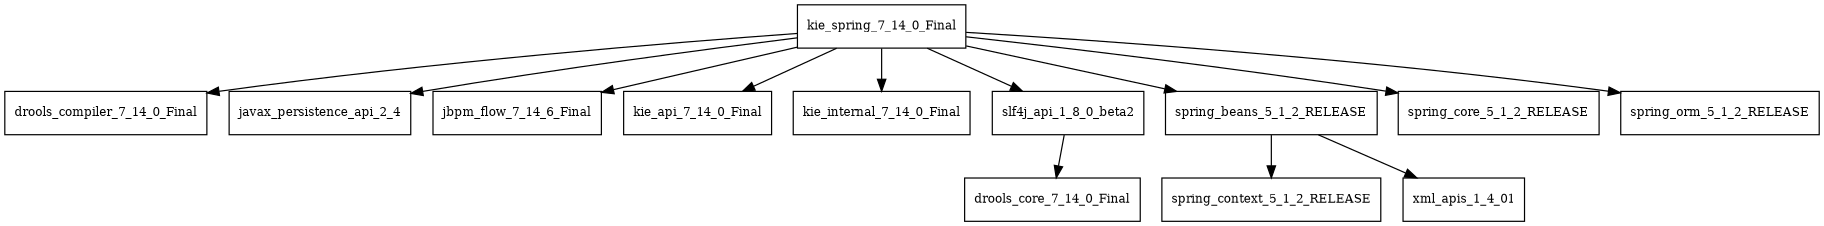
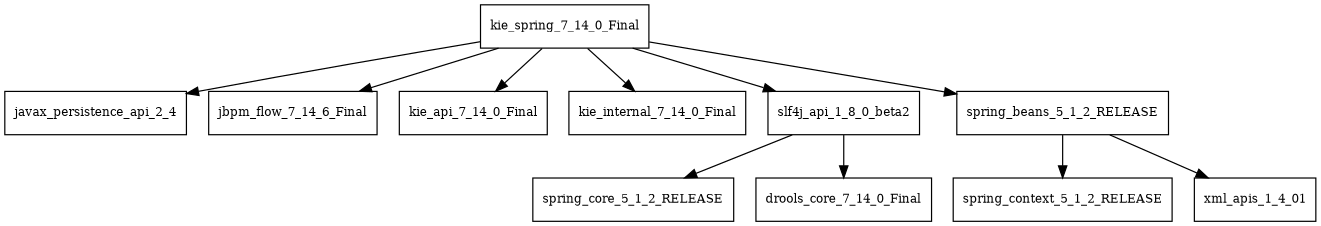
edge "kie_spring_7_14_0_Final" -> "spring_core_5_1_2_RELEASE": now "slf4j_api_1_8_0_beta2" -> "spring_core_5_1_2_RELEASE"
node "drools_compiler_7_14_0_Final": removed
node "spring_orm_5_1_2_RELEASE": removed
